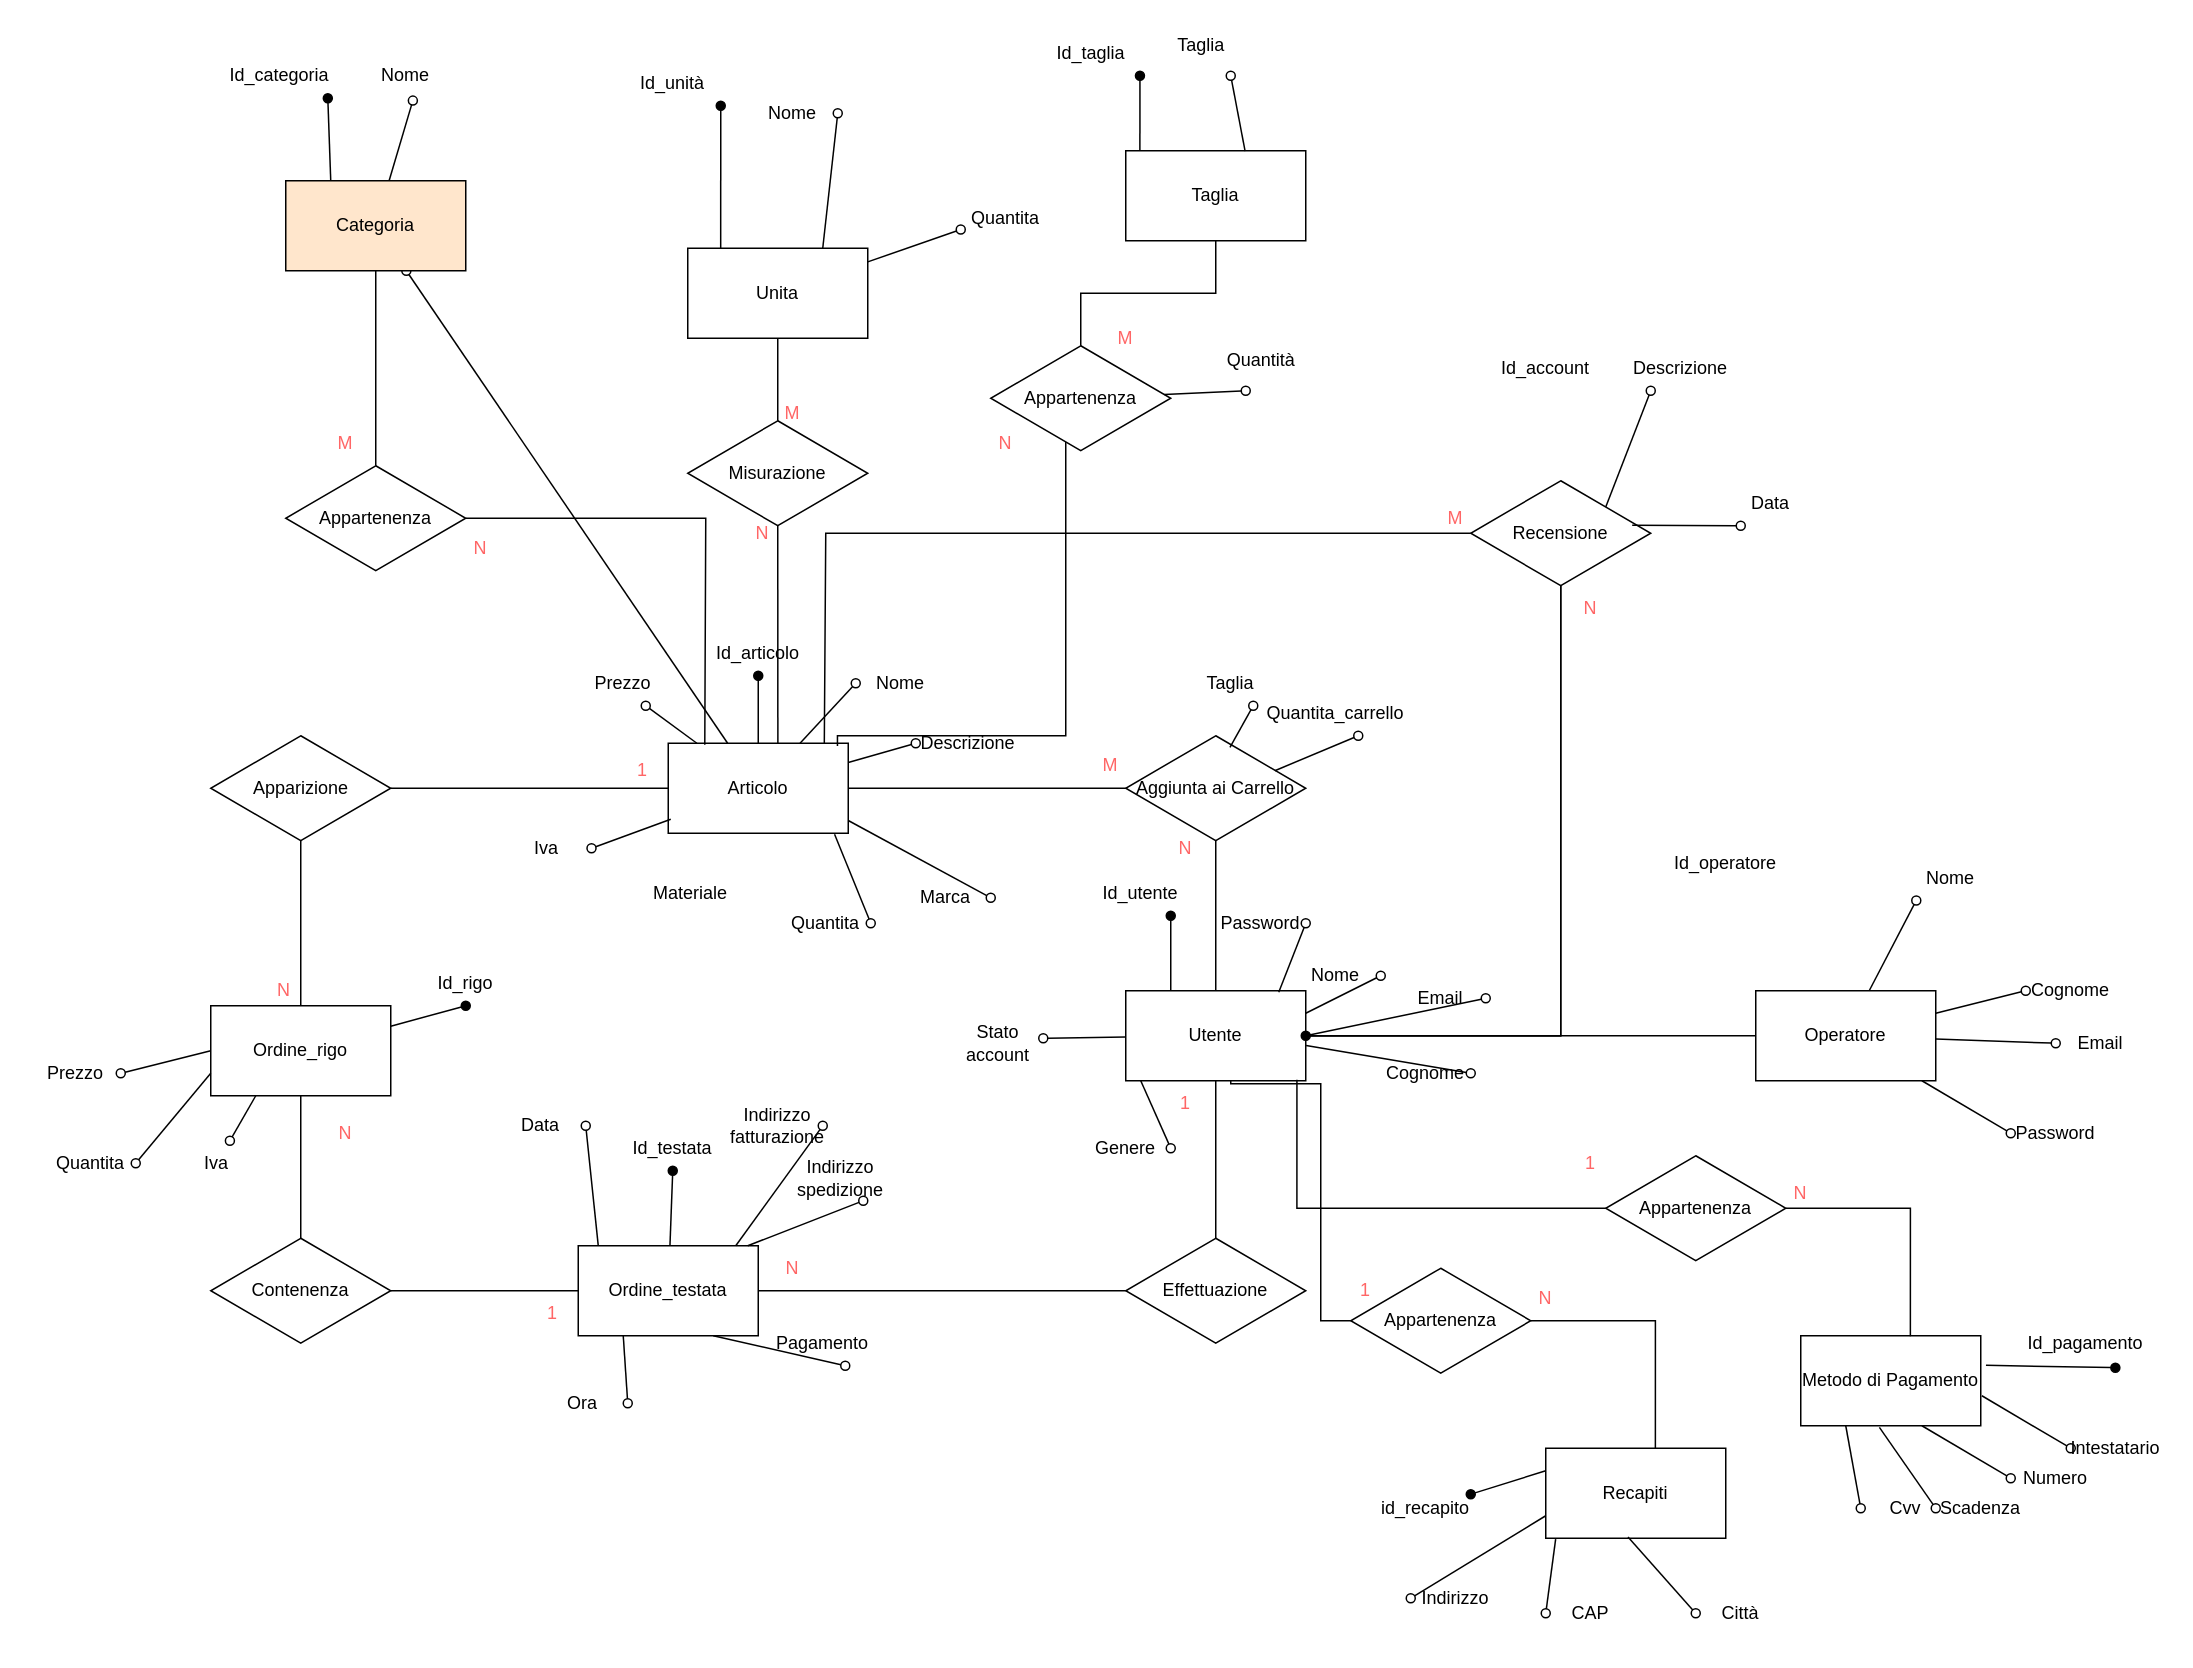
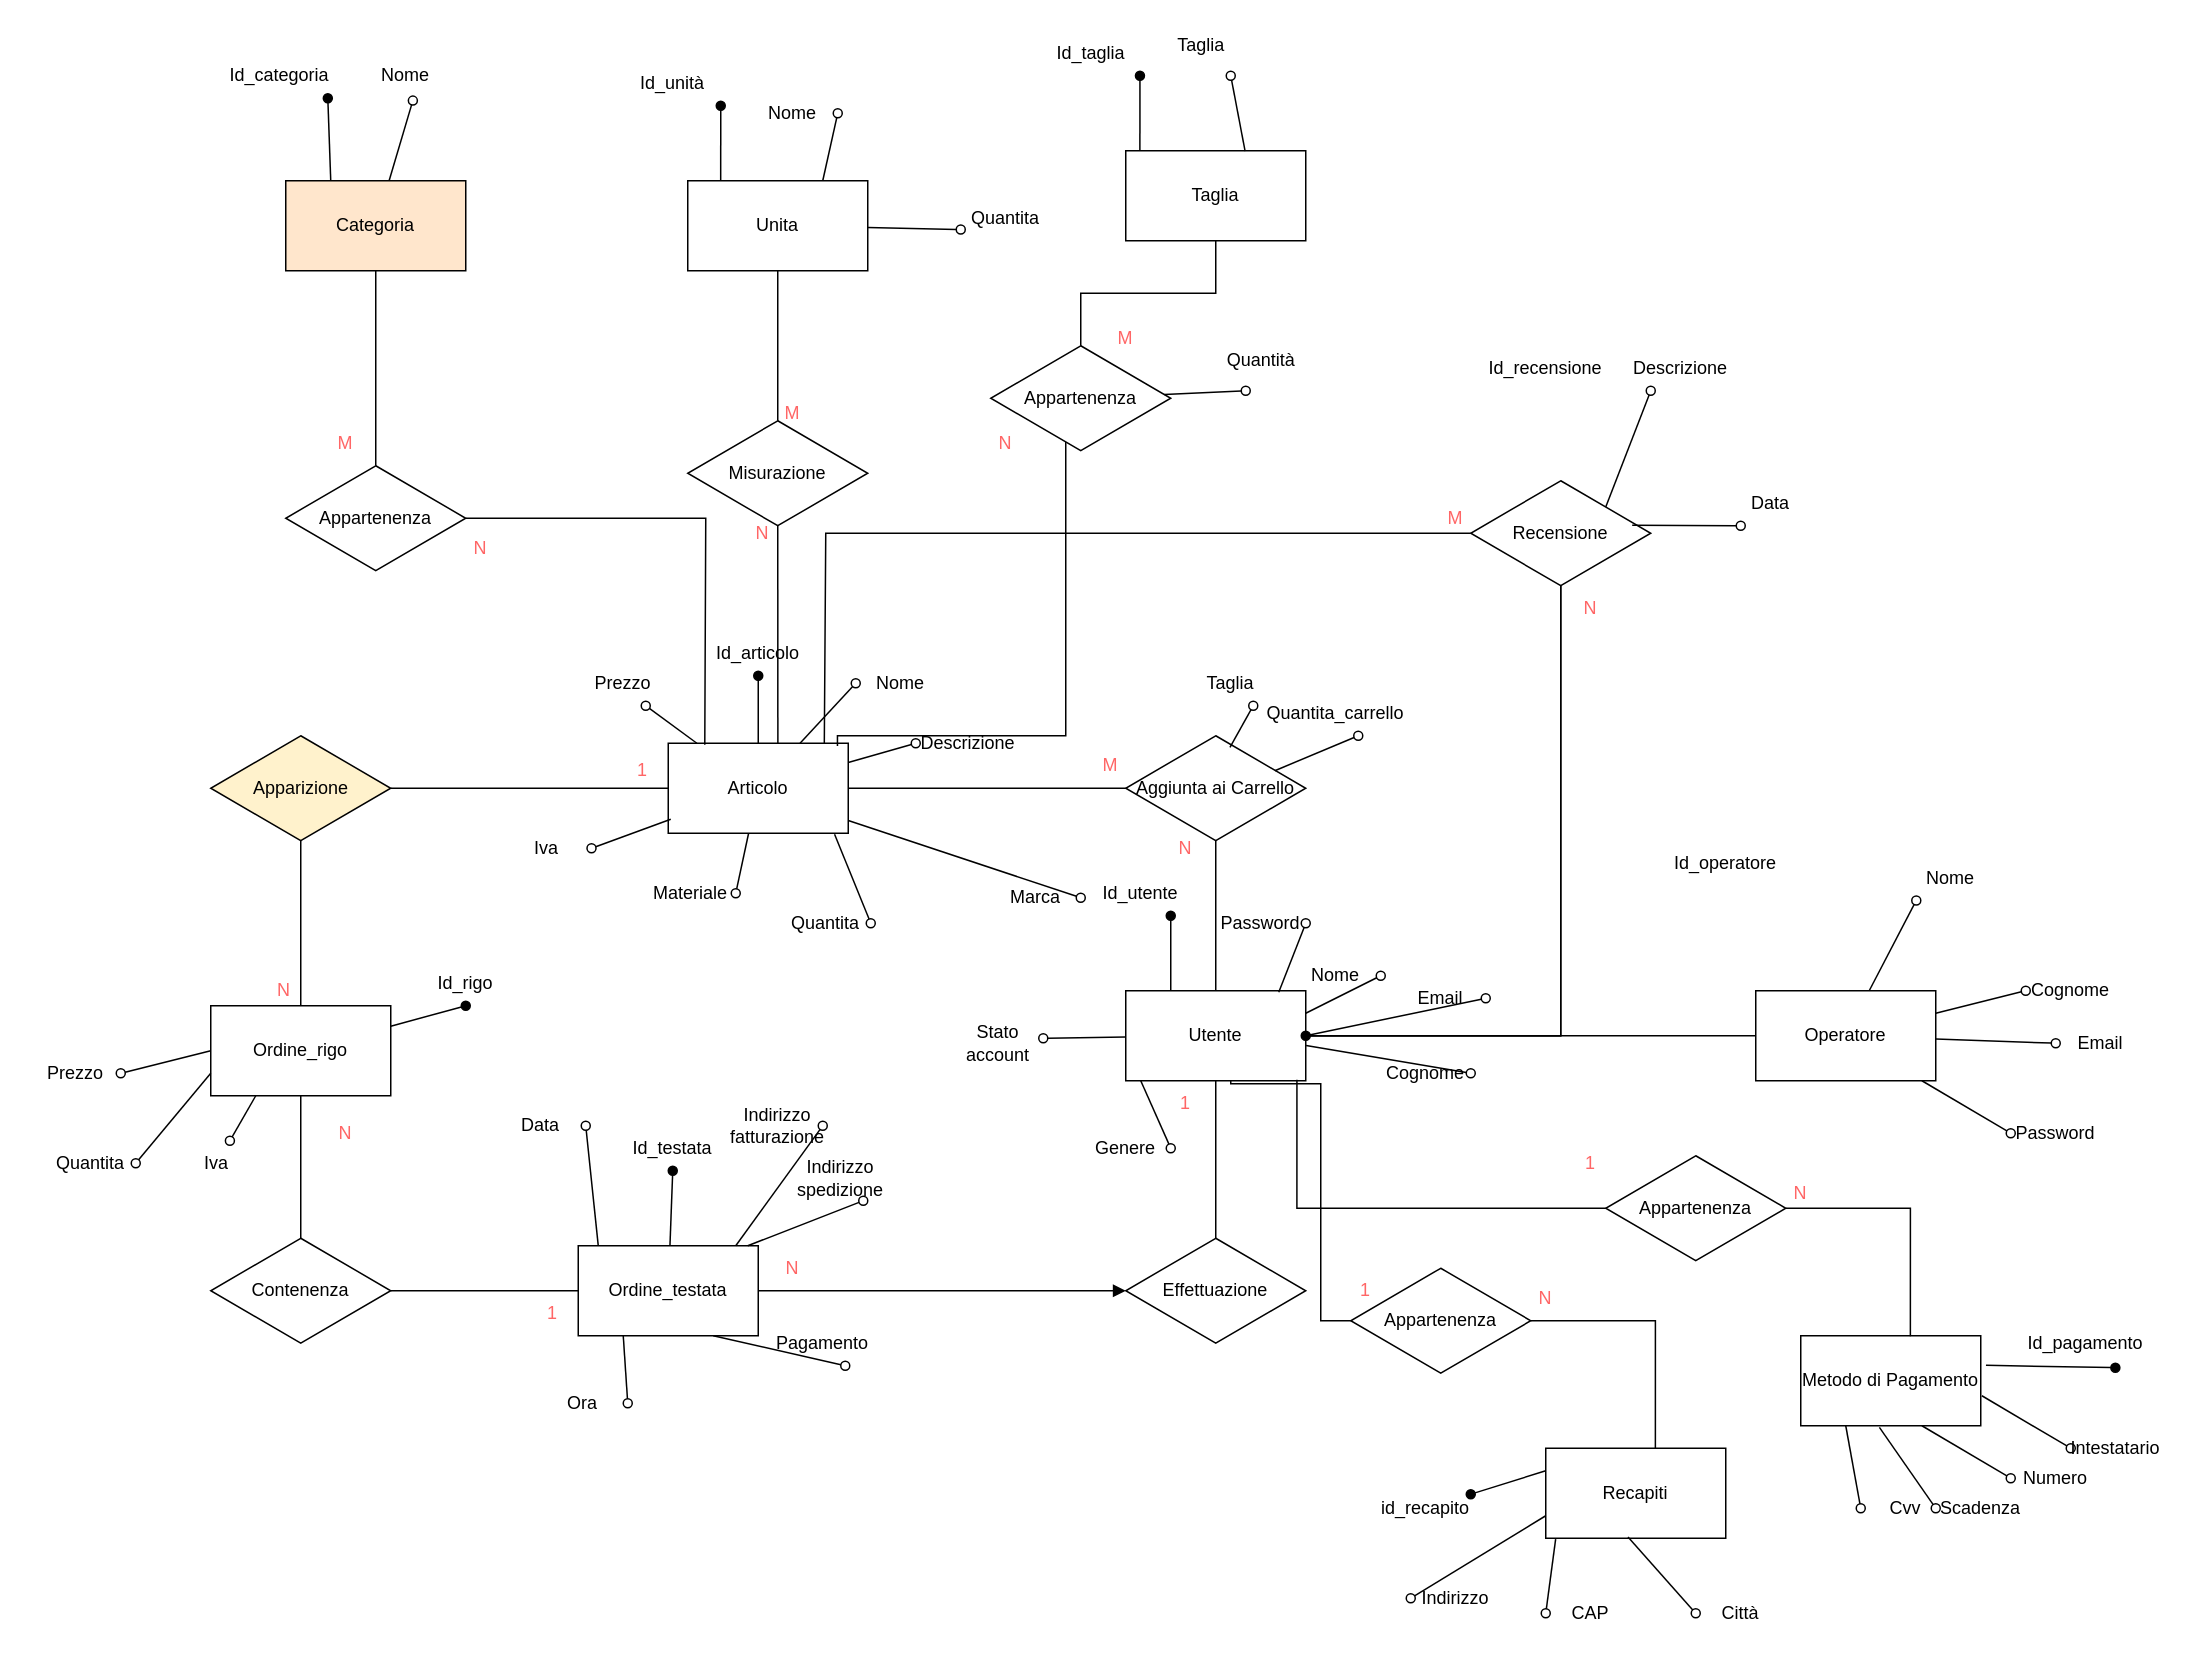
node "Unita": moved (778, 293) -> (778, 226)
node "Id_account": label "Id_account" -> "Id_recensione"
edge "Articolo" -> "Categoria": now "Articolo" -> "Materiale"
node "Apparizione": fillcolor #ffffff -> #fff2cc
node "Marca": moved (946, 898) -> (1036, 898)
edge "Ordine_testata" -- "Effettuazione": arrowhead none -> block
